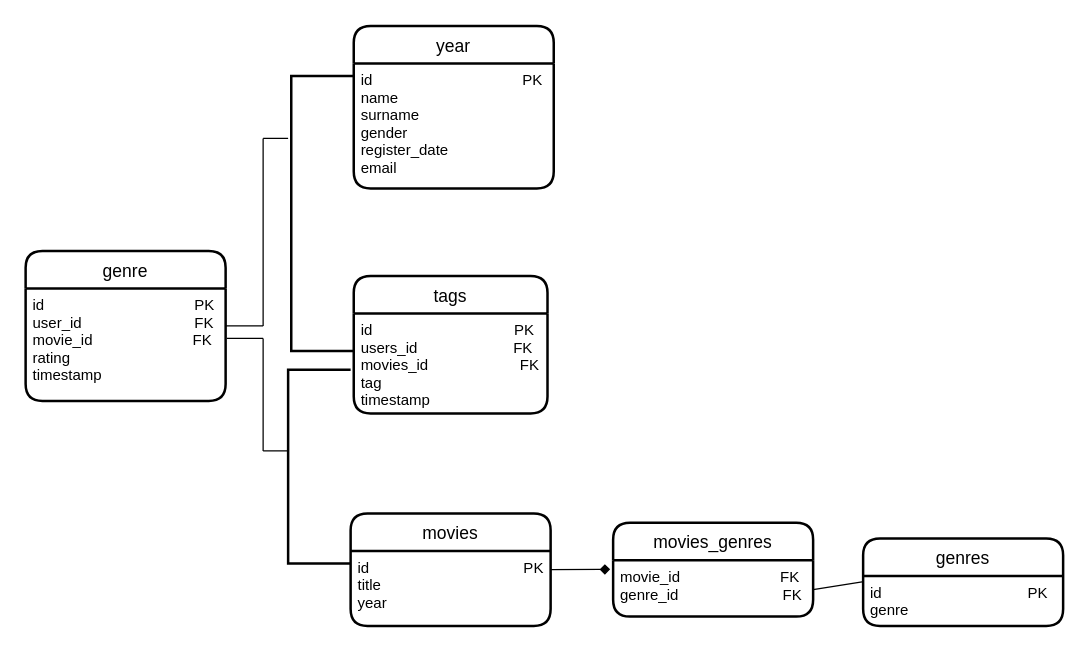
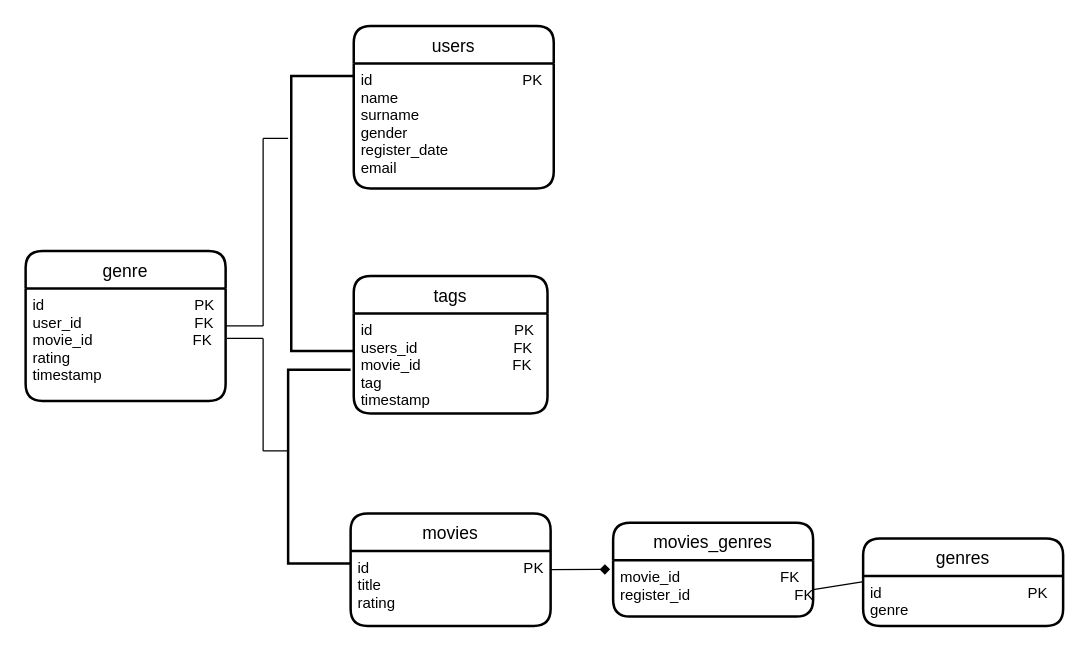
node "year": label "year" -> "users"
node "id PK users_id FK movies_id FK tag timestamp": label "id PK users_id FK movies_id FK tag timestamp" -> "id PK users_id FK movie_id FK tag timestamp"
node "id PK title year": label "id PK title year" -> "id PK title rating"
node "movie_id FK genre_id FK": label "movie_id FK genre_id FK" -> "movie_id FK register_id FK"
